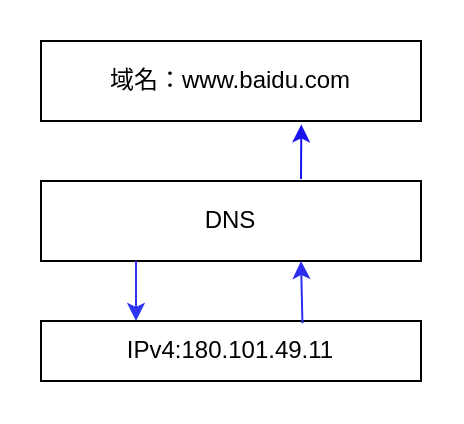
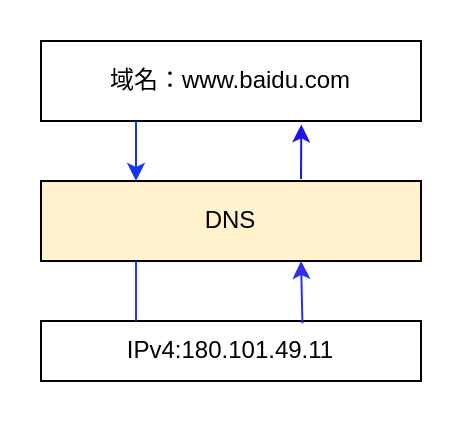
edge "域名：www.baidu.com" -> "DNS": added
node "DNS": fillcolor #ffffff -> #fff2cc
edge "DNS" -> "IPv4:180.101.49.11": arrowhead classic -> none
